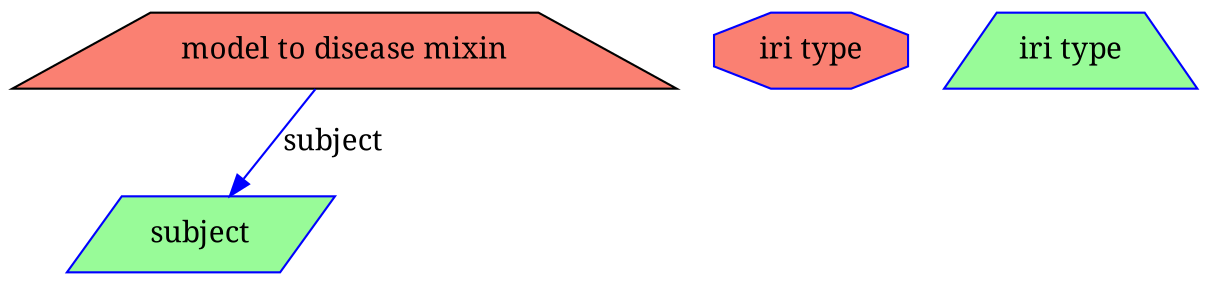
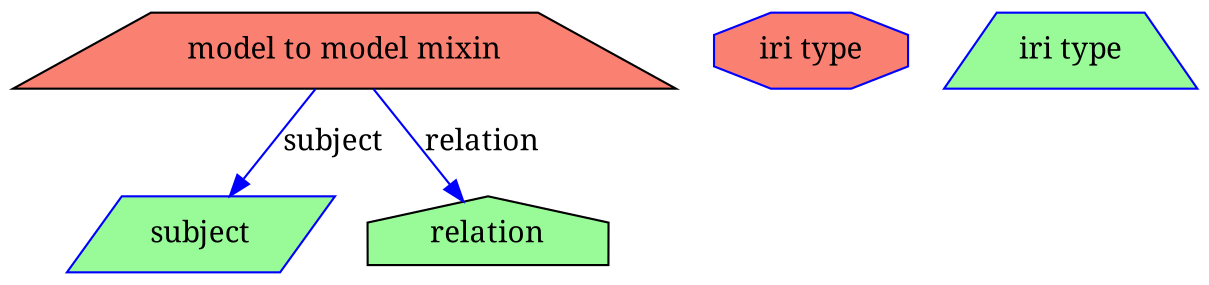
node "model to disease mixin": label "model to disease mixin" -> "model to model mixin"
node "relation": added
